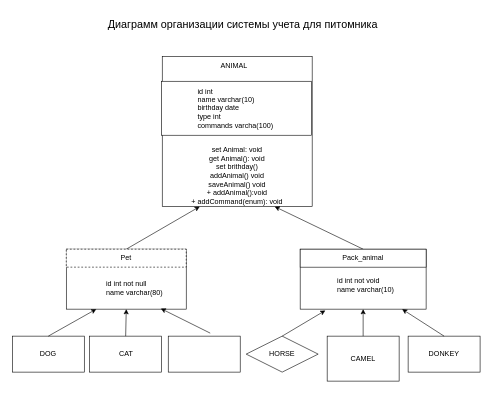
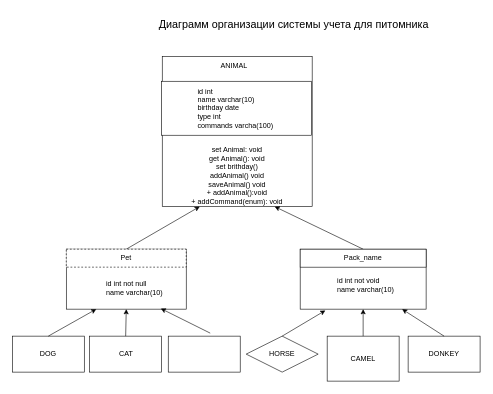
node "Диаграмм организации системы учета для питомника": moved (243, 24) -> (294, 24)
node "Pack_animal": label "Pack_animal" -> "Pack_name"
node "id int not null name varchar(80)": label "id int not null name varchar(80)" -> "id int not null name varchar(10)"
